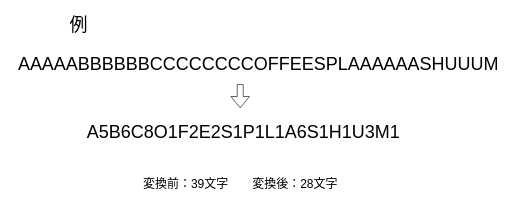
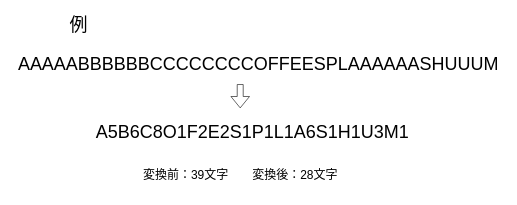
node "A5B6C8O1F2E2S1P1L1A6S1H1U3M1": moved (243, 132) -> (252, 132)
node "変換前：39文字 変換後：28文字": moved (240, 183) -> (240, 174)
